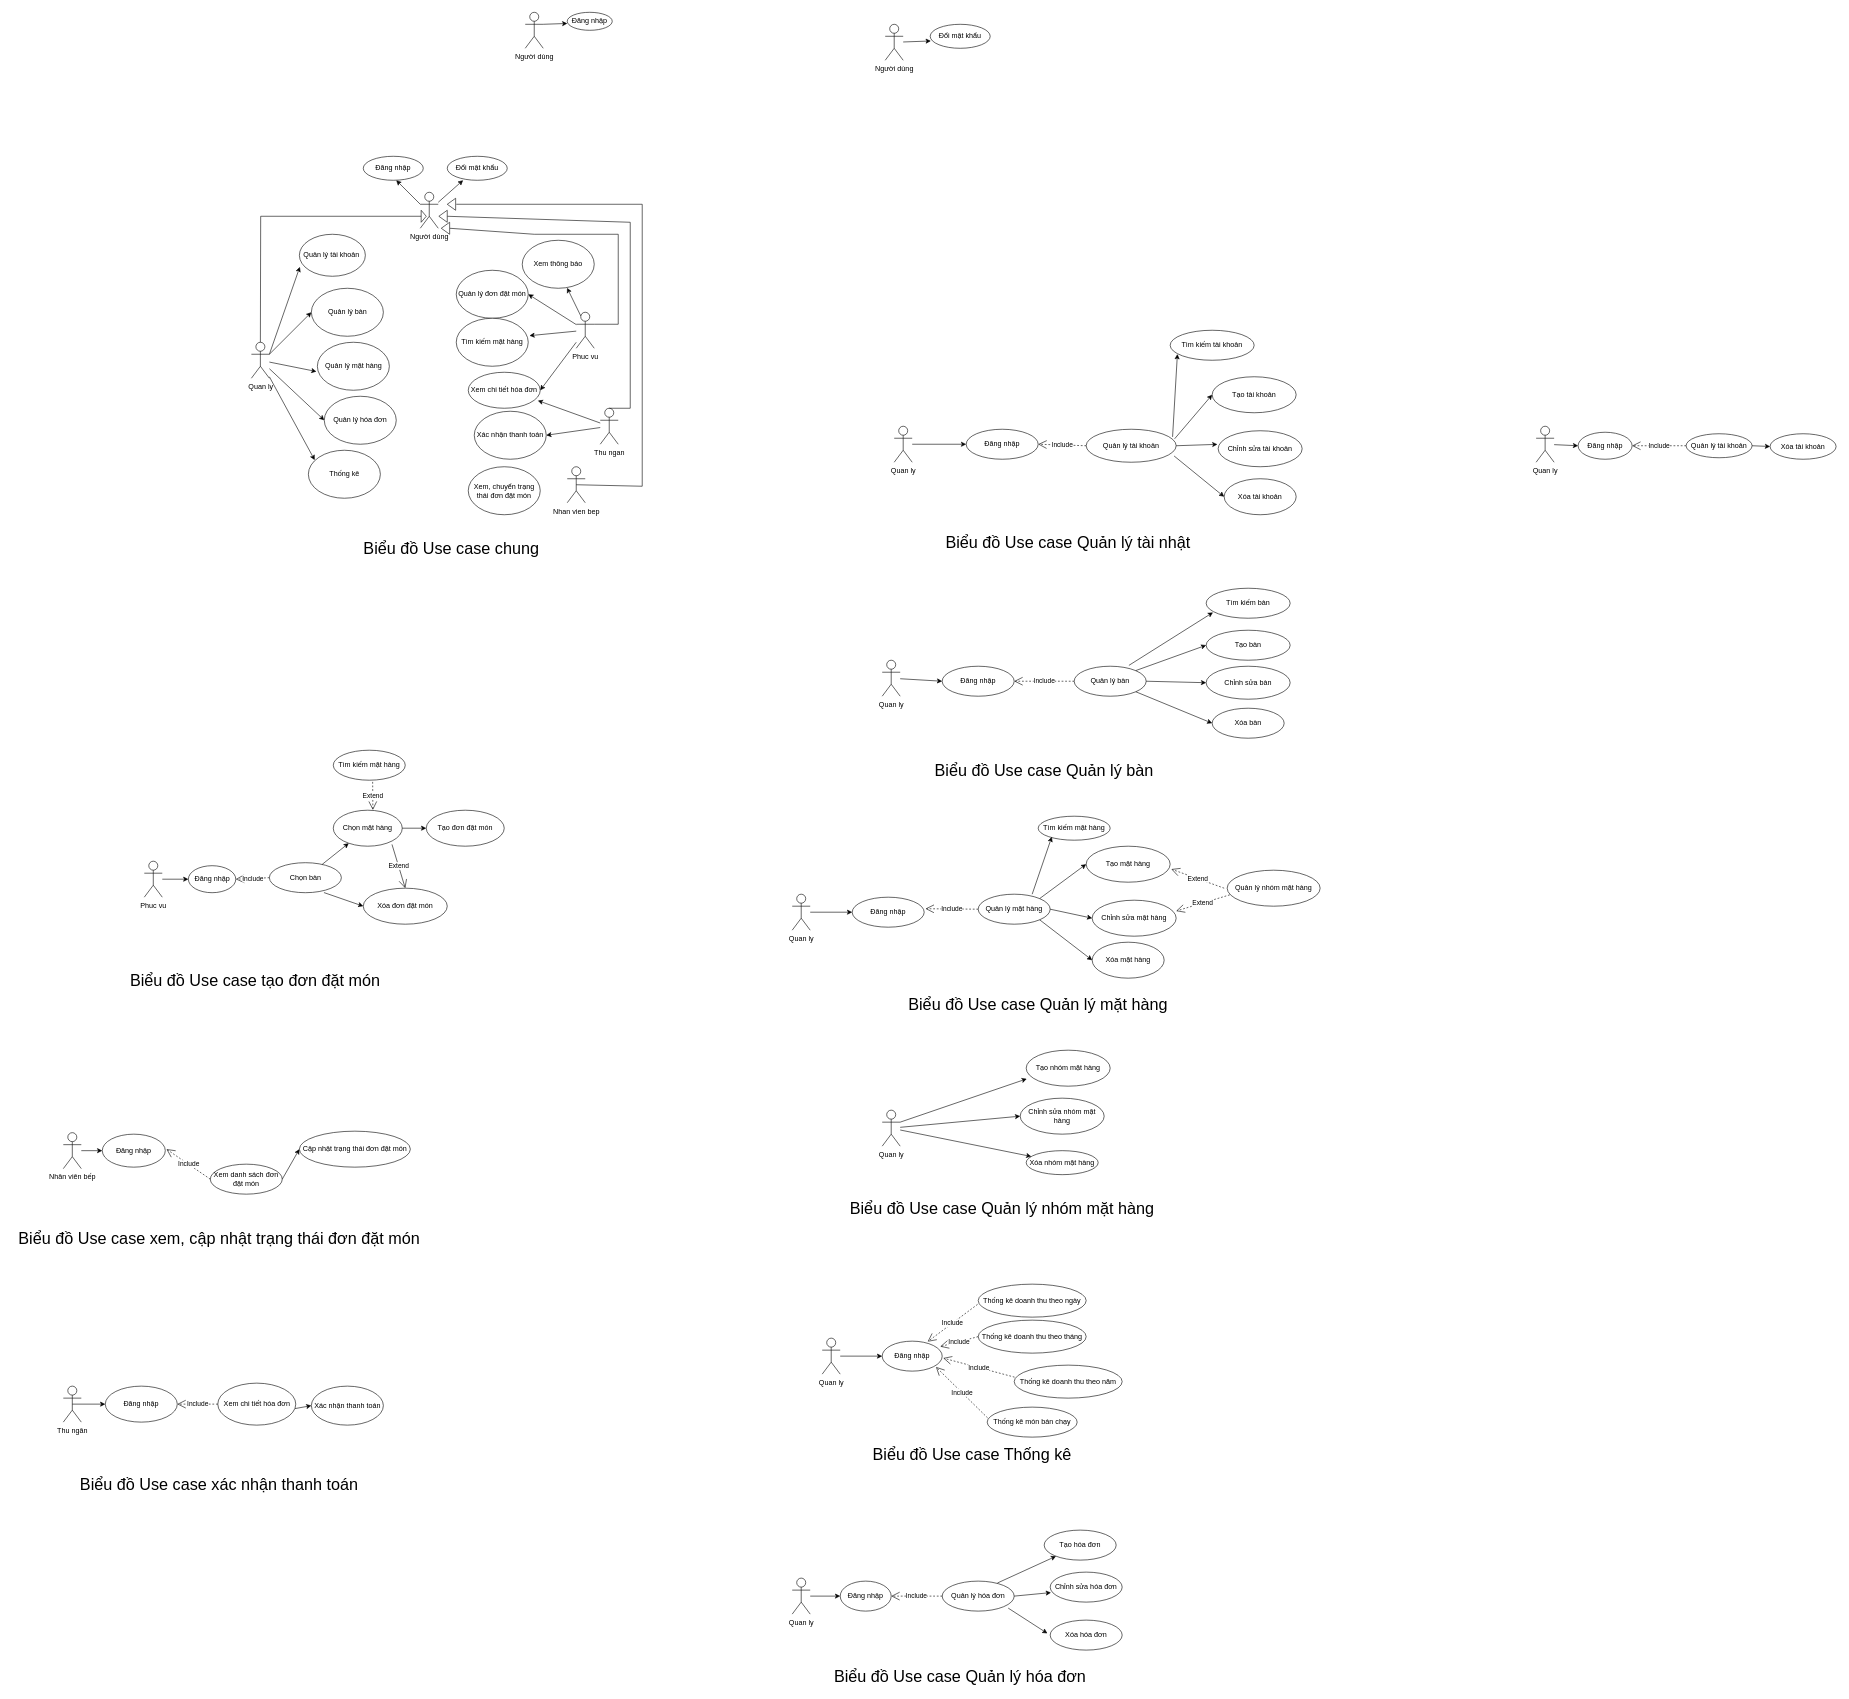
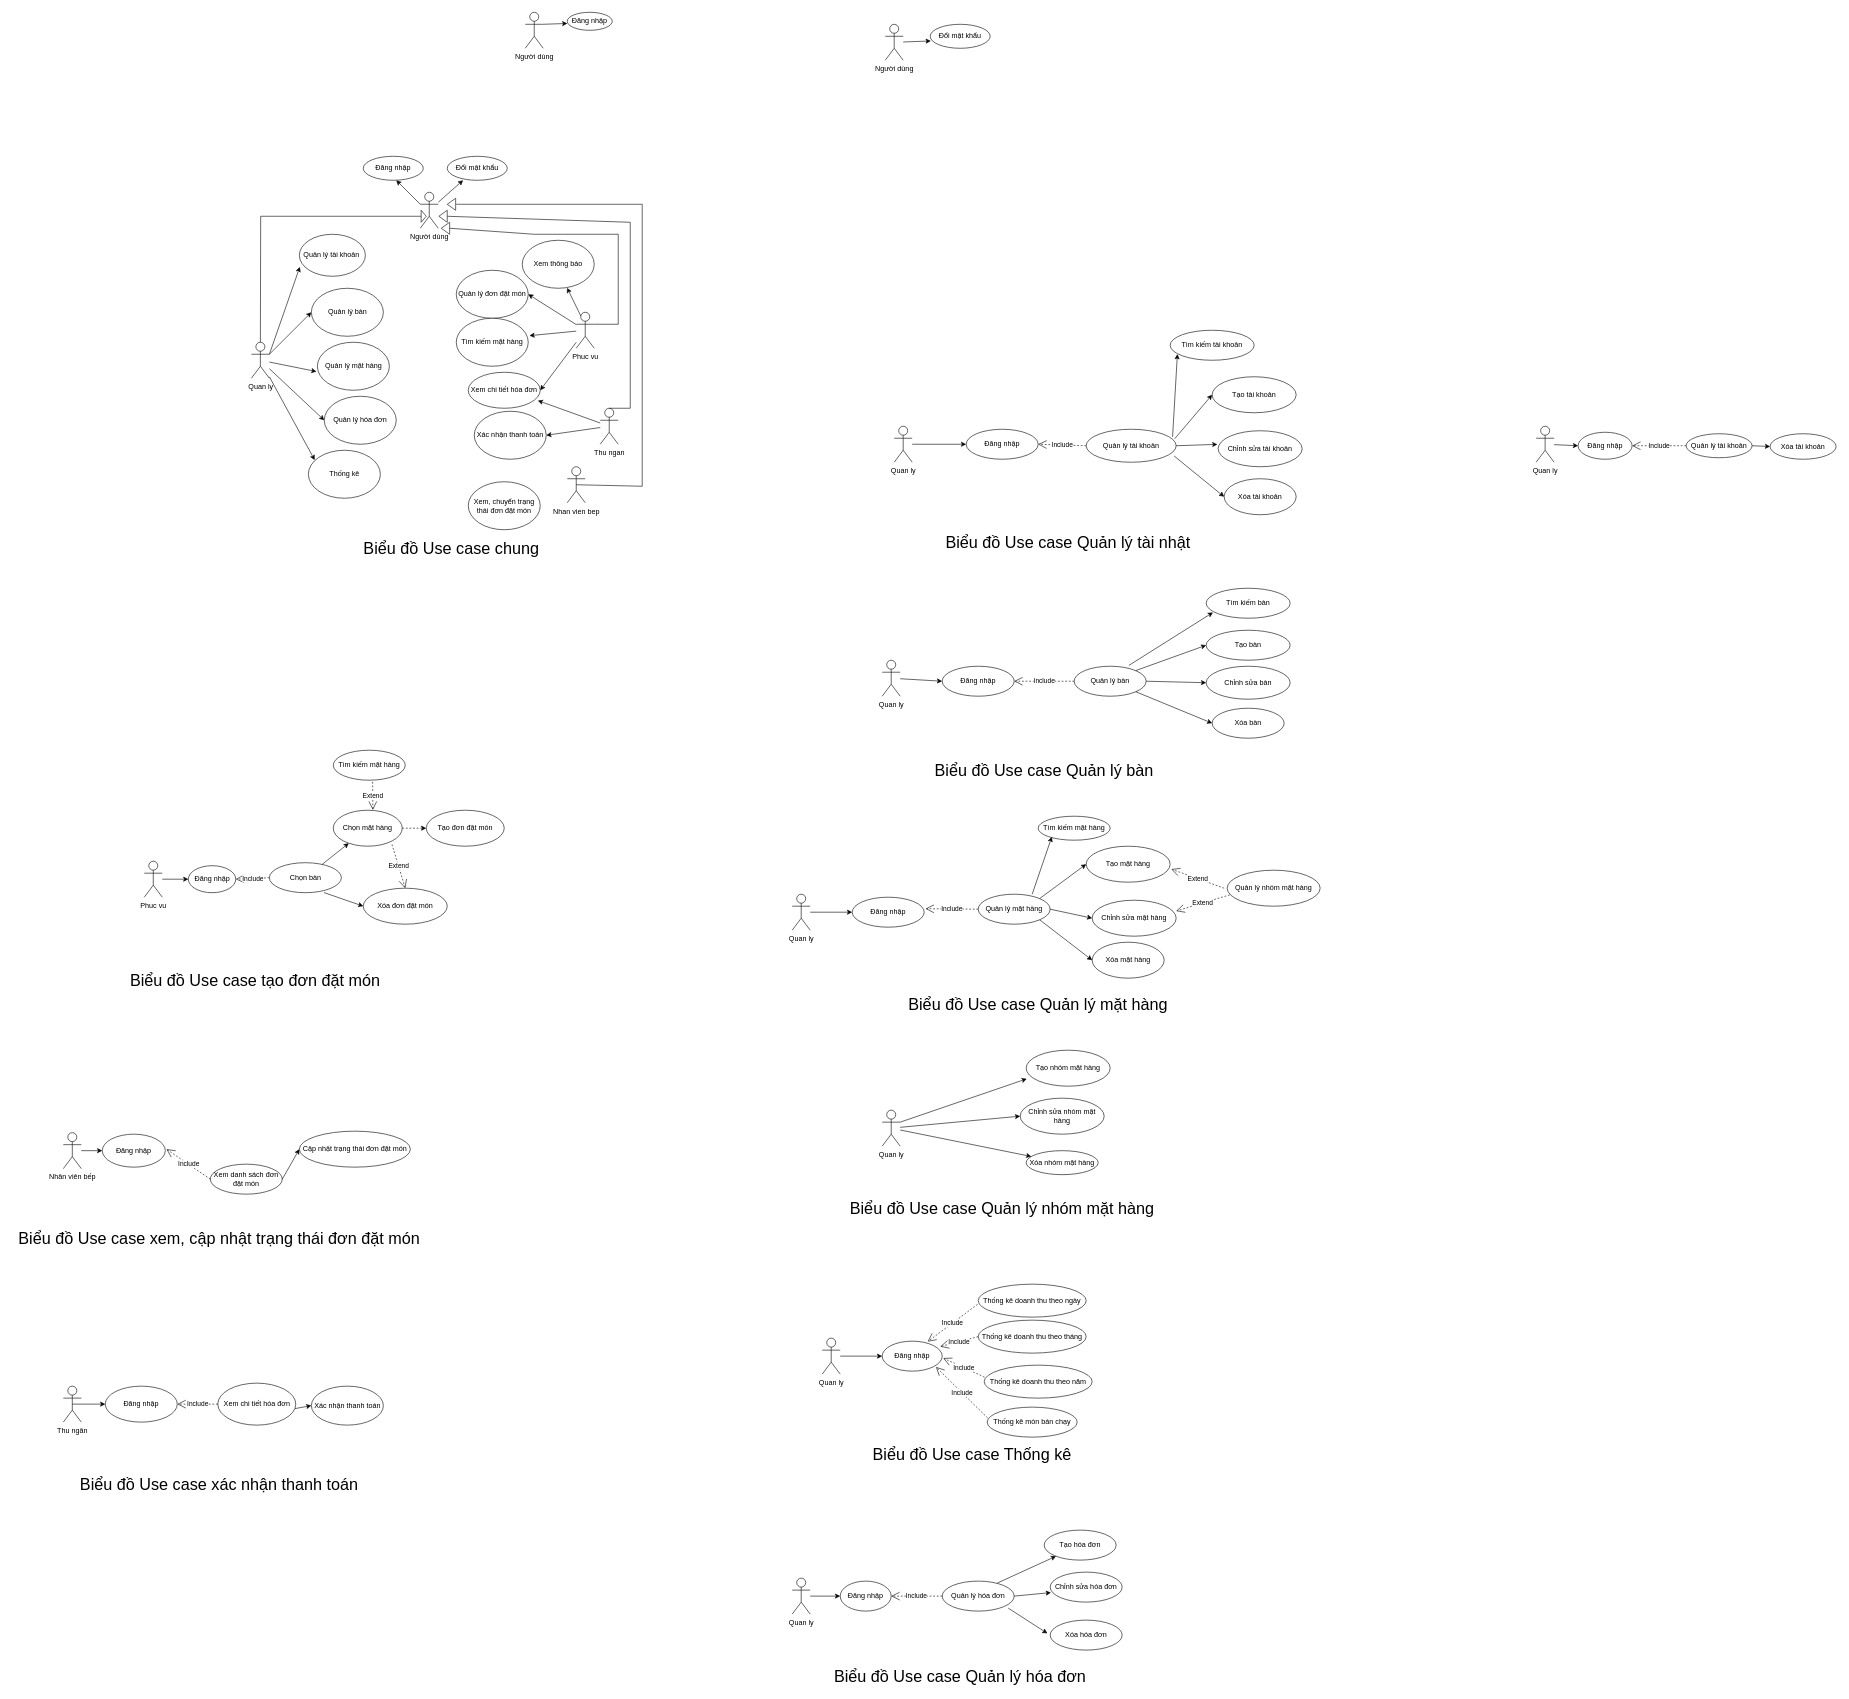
node "Xem, chuyển trạng thái đơn đặt món": moved (504, 491) -> (504, 506)
edge "Chọn mặt hàng" -> "Tạo đơn đặt món": style solid -> dashed
edge "Chọn mặt hàng" -> "Xóa đơn đặt món": style solid -> dashed
node "Thống kê doanh thu theo năm": moved (1068, 1382) -> (1038, 1382)
